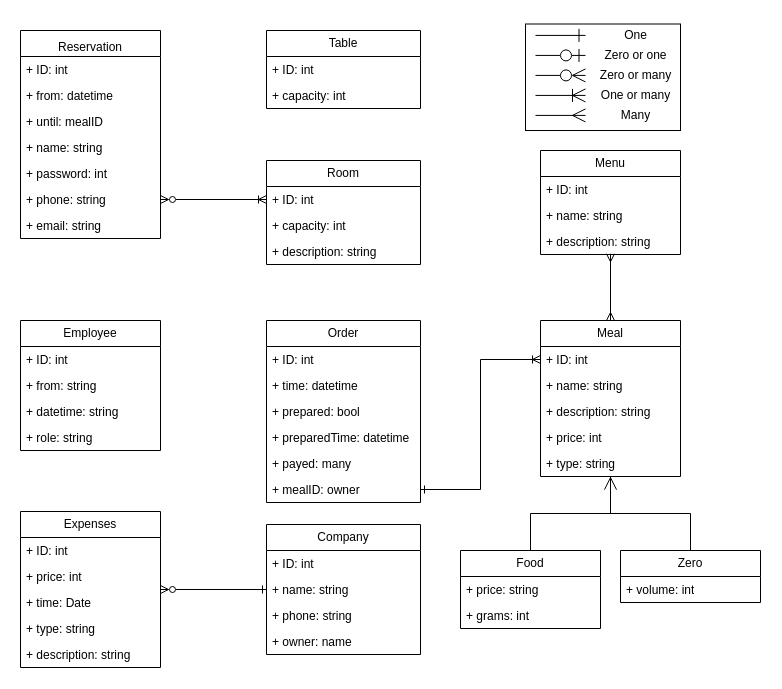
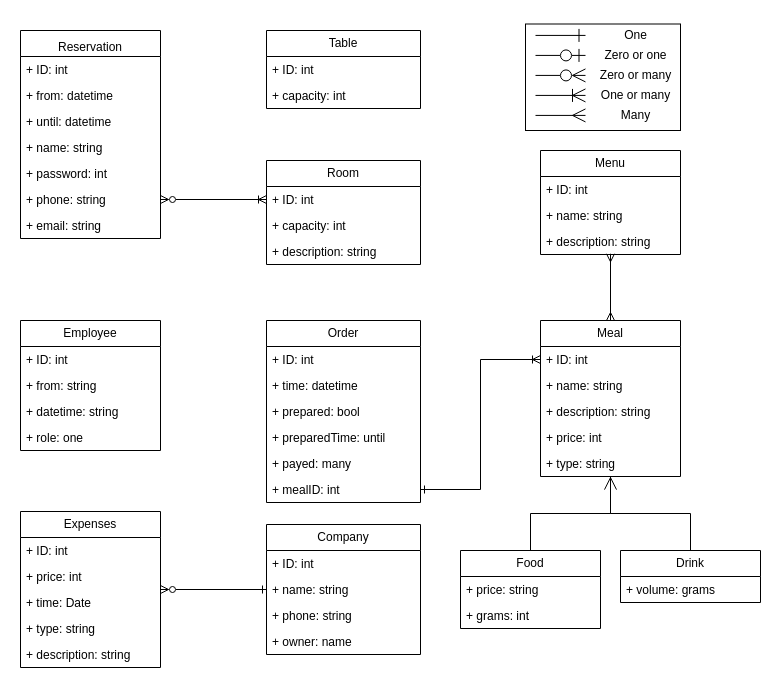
node "+ until: mealID": label "+ until: mealID" -> "+ until: datetime"
node "+ role: string": label "+ role: string" -> "+ role: one"
node "+ preparedTime: datetime": label "+ preparedTime: datetime" -> "+ preparedTime: until"
node "+ mealID: owner": label "+ mealID: owner" -> "+ mealID: int"
node "Zero": label "Zero" -> "Drink"
node "+ volume: int": label "+ volume: int" -> "+ volume: grams"
